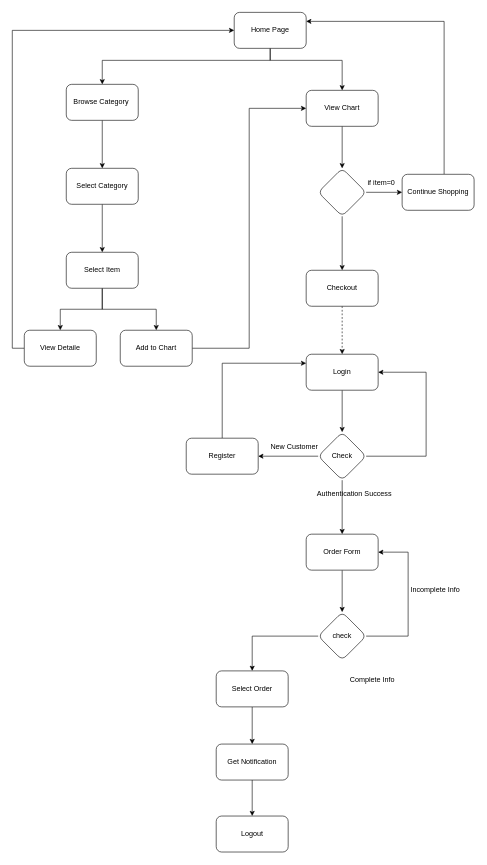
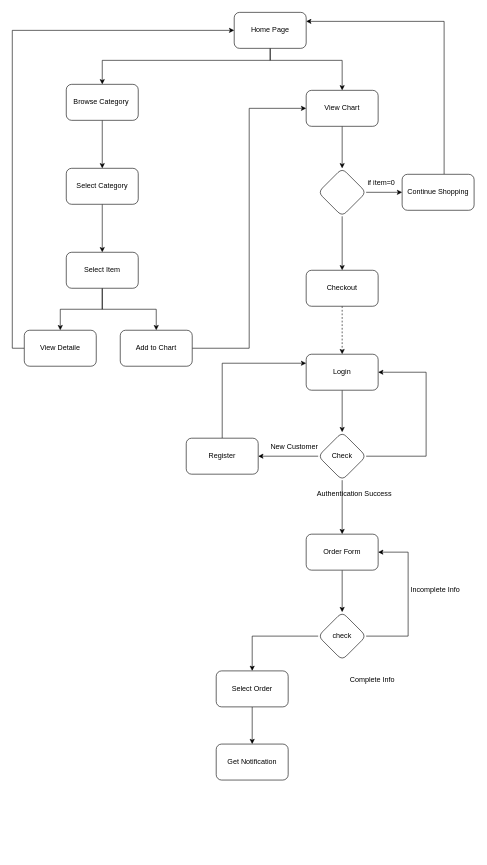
edge "Get Notification" -> "Logout": removed
node "Logout": removed
